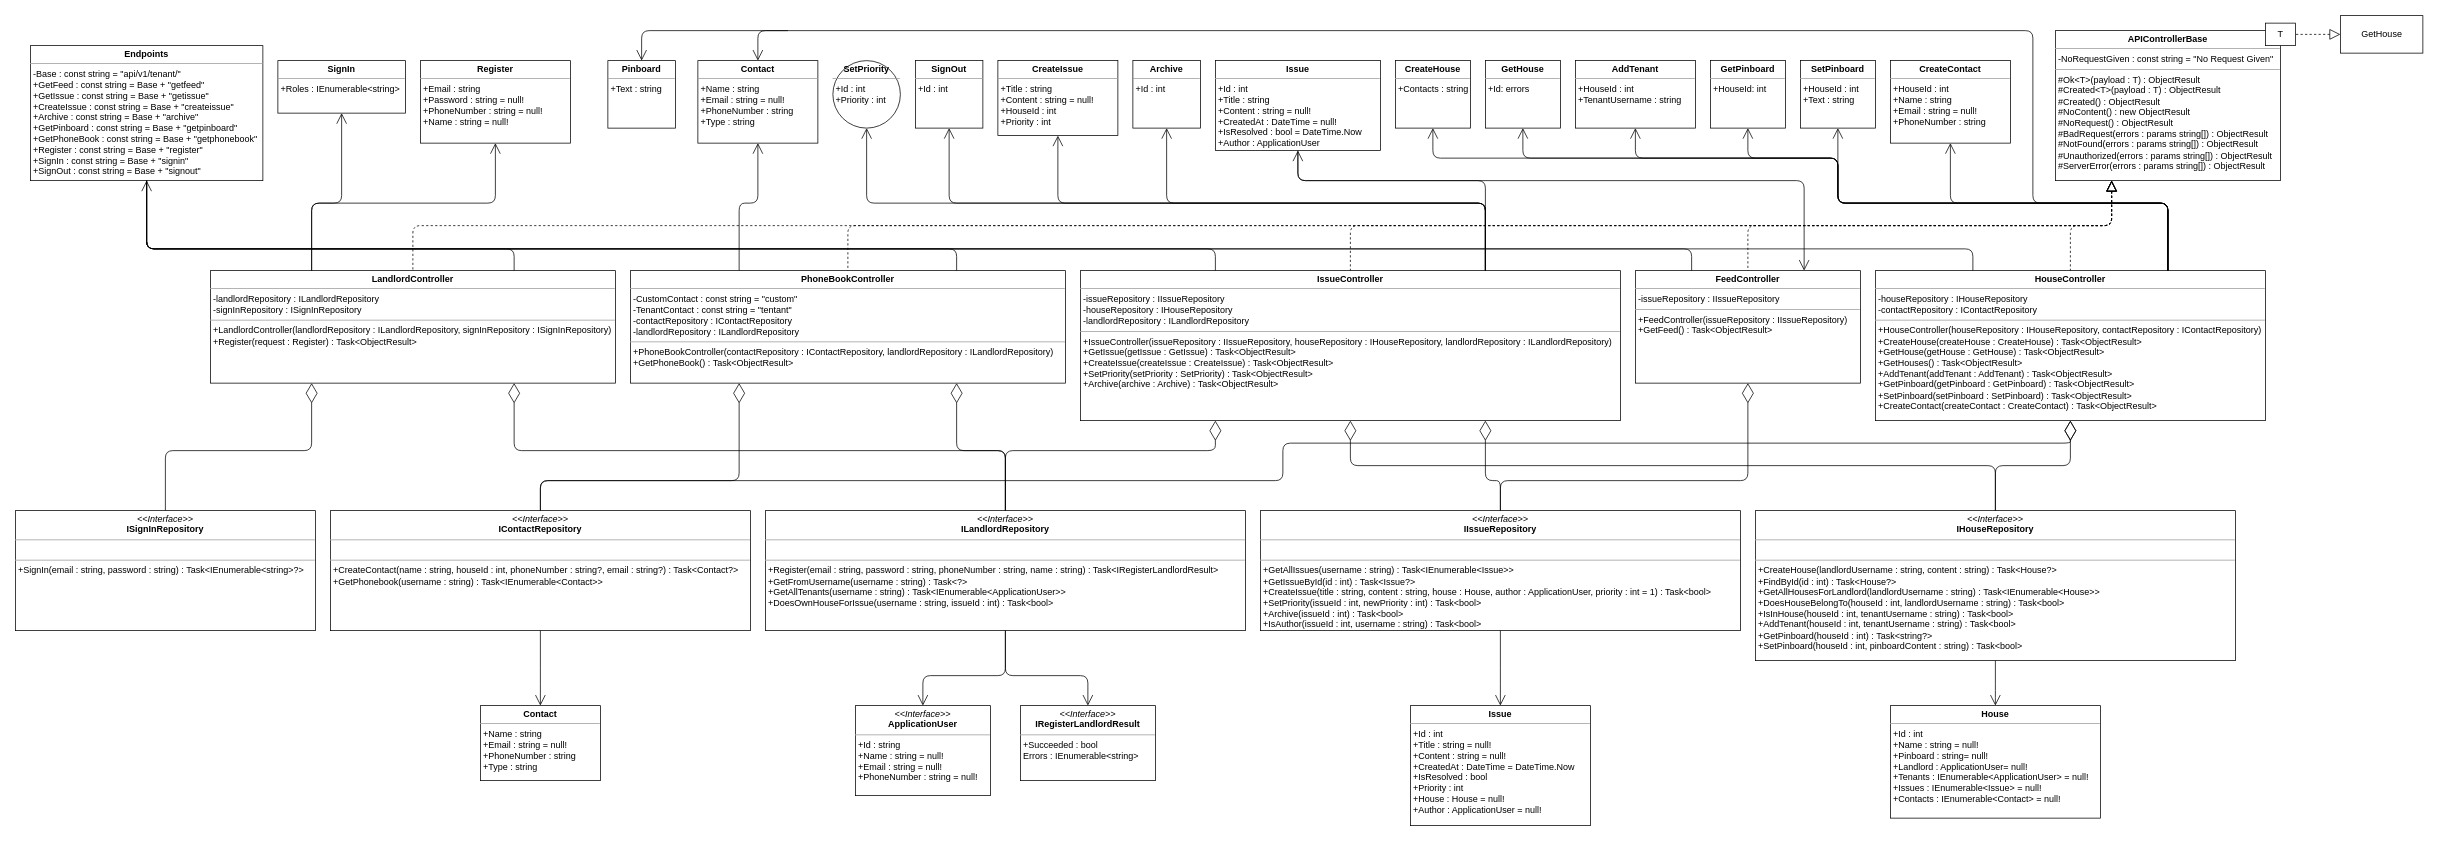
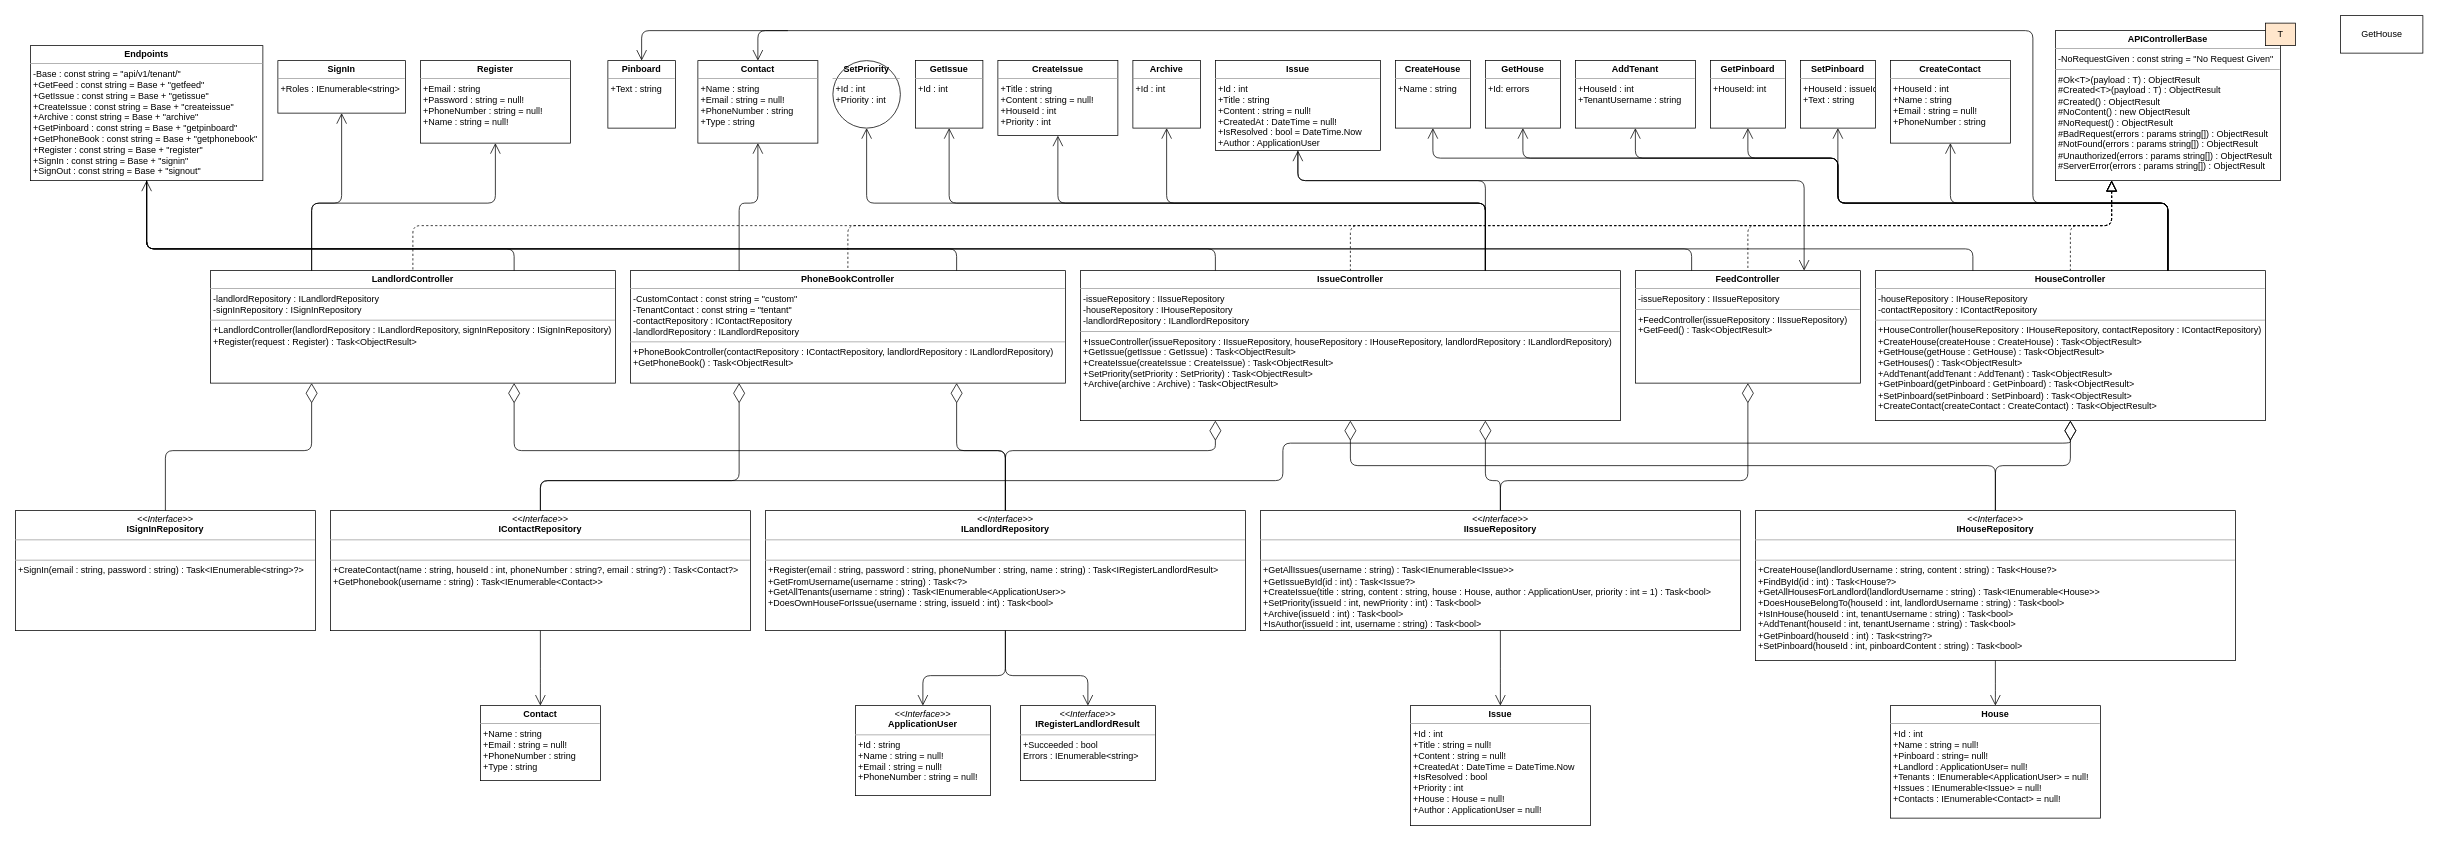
node "T": fillcolor #ffffff -> #ffe6cc
edge "T" -> "GetHouse": removed
node "SignOut +Id : int": label "SignOut +Id : int" -> "GetIssue +Id : int"
node "CreateHouse +Contacts : string": label "CreateHouse +Contacts : string" -> "CreateHouse +Name : string"
node "SetPinboard +HouseId : int +Text : string": label "SetPinboard +HouseId : int +Text : string" -> "SetPinboard +HouseId : issueId +Text : string"
